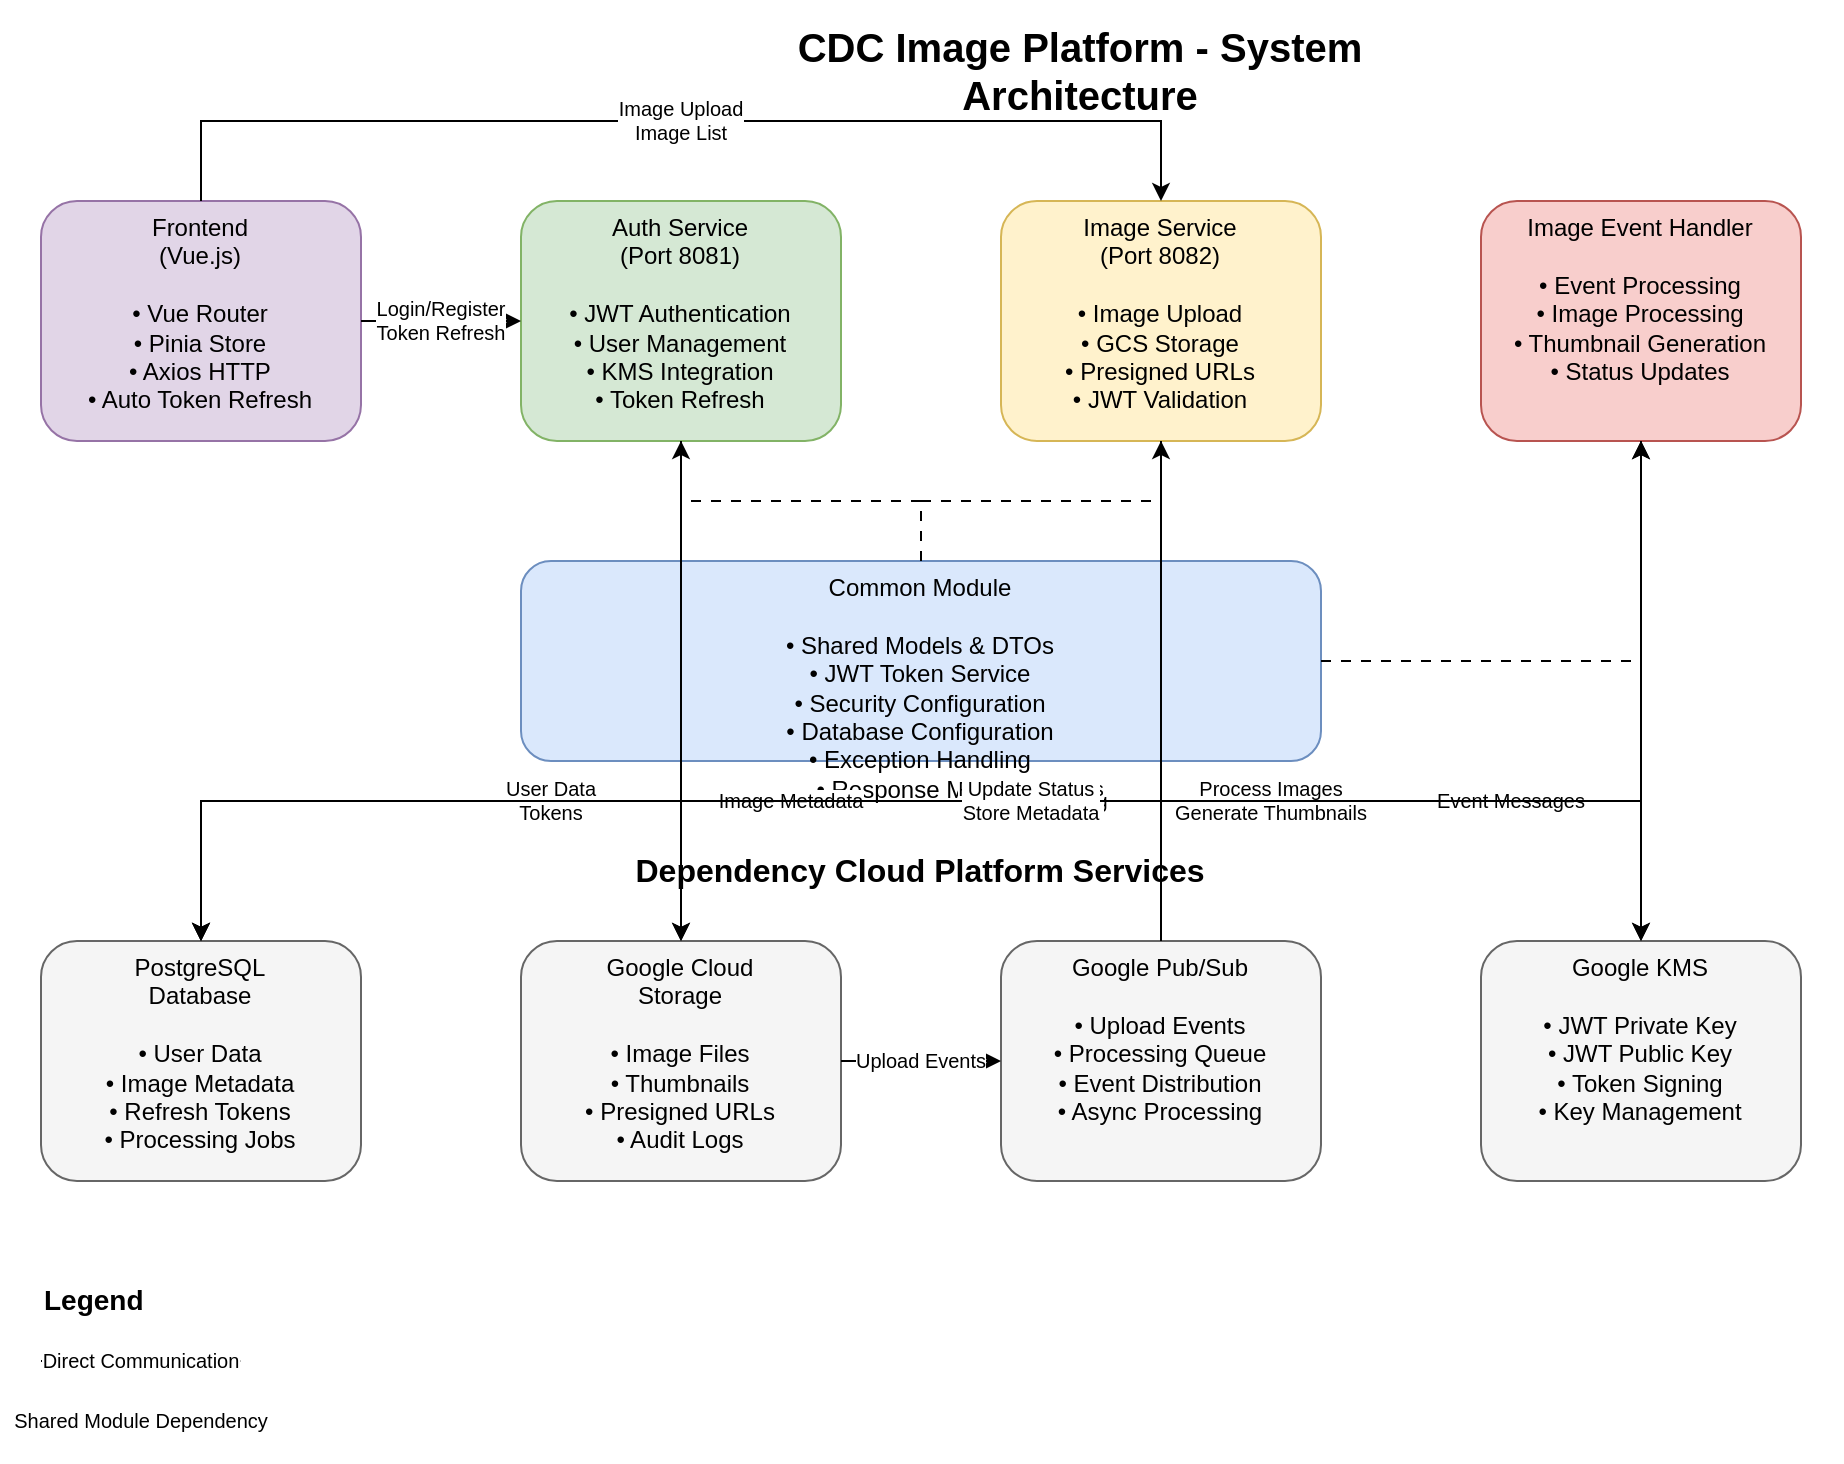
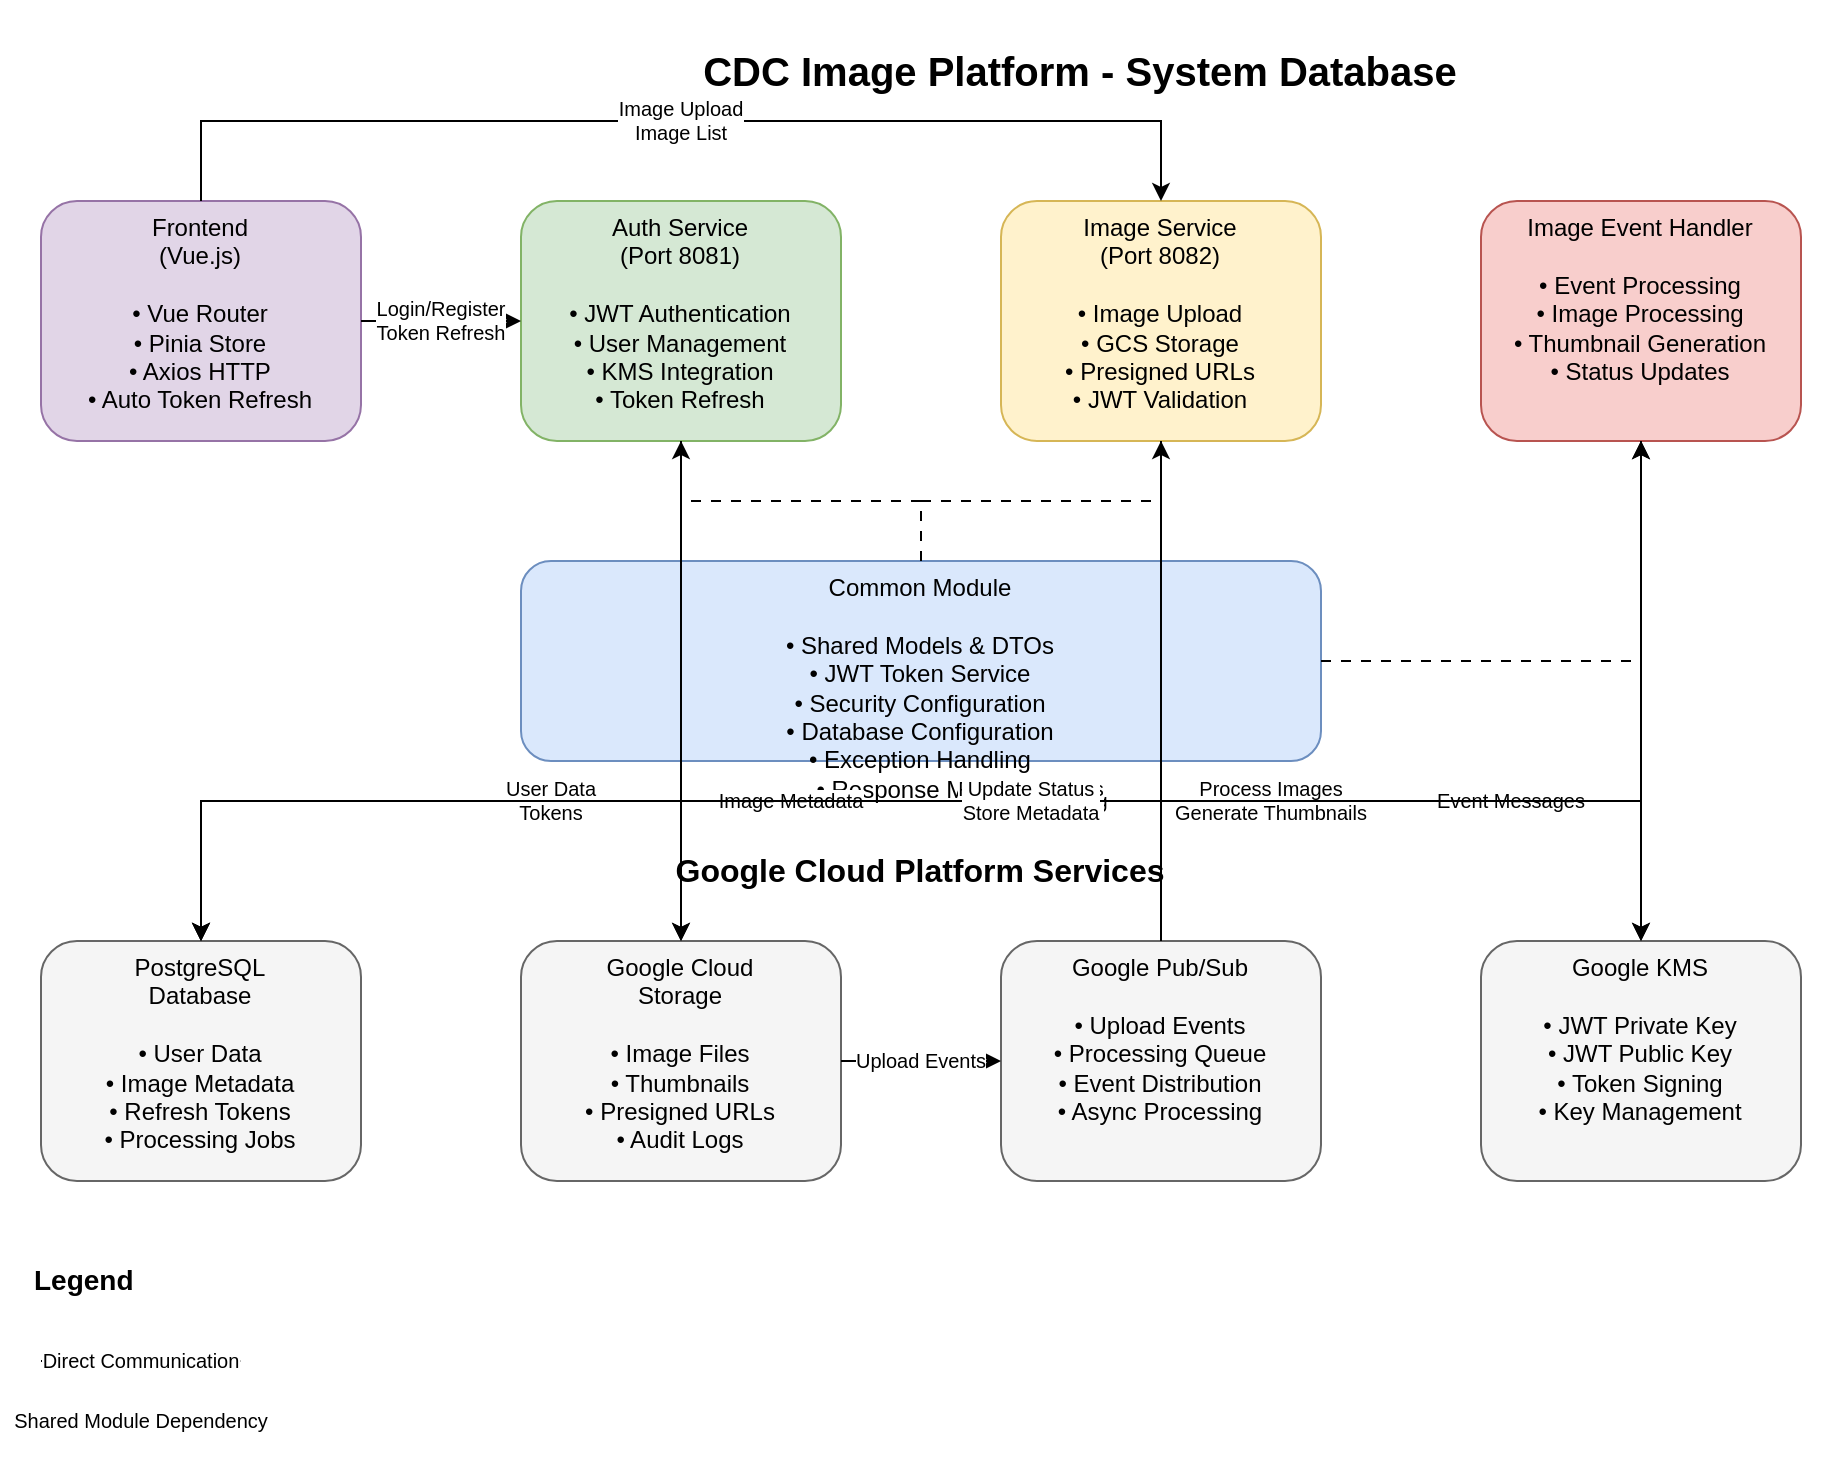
node "CDC Image Platform - System Architecture": label "CDC Image Platform - System Architecture" -> "CDC Image Platform - System Database"
node "Dependency Cloud Platform Services": label "Dependency Cloud Platform Services" -> "Google Cloud Platform Services"
node "Legend": moved (101, 1301) -> (91, 1281)
